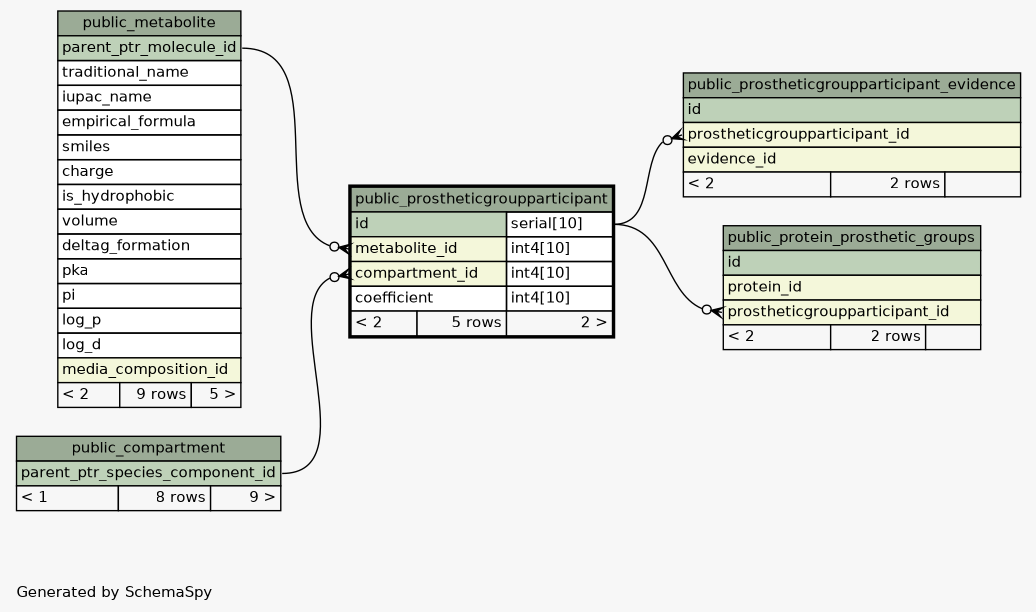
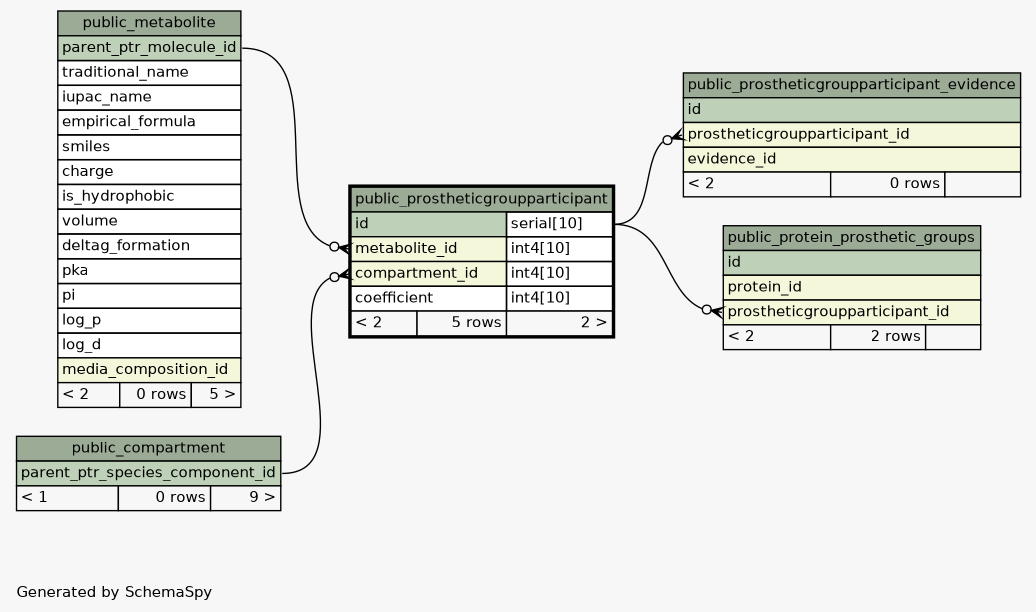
node "public_prostheticgroupparticipant_evidence": text "2 rows" -> "0 rows"
node "public_metabolite": text "9 rows" -> "0 rows"
node "public_compartment": text "8 rows" -> "0 rows"
